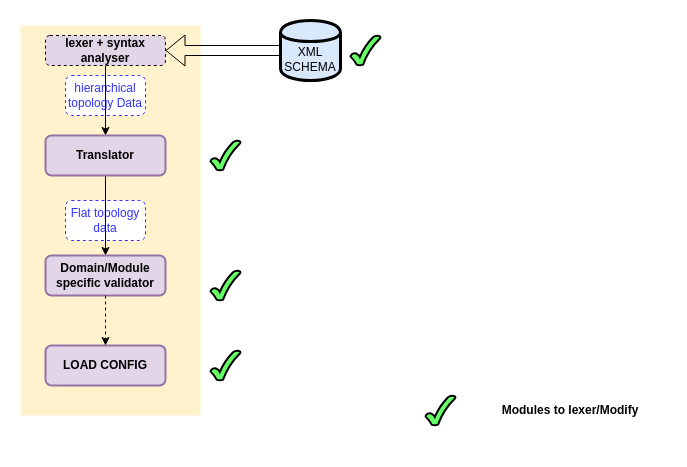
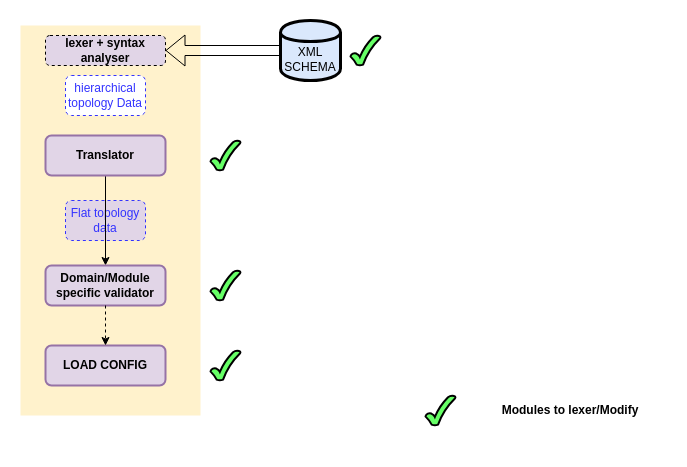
edge "lexer + syntax analyser" -> "Translator": removed
node "Flat topology data": fillcolor #ffffff -> #e1d5e7
node "Domain/Module specific validator": moved (106, 276) -> (106, 286)
